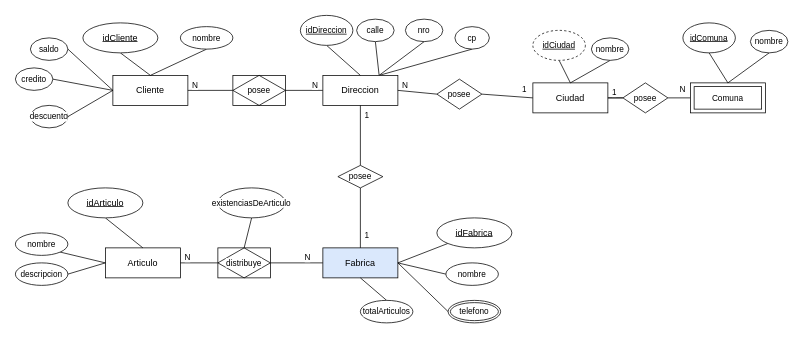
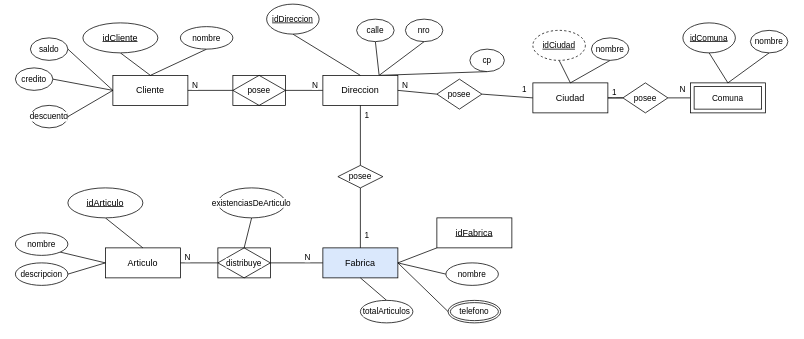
node "idDireccion": moved (327, 30) -> (293, 19)
node "cp": moved (472, 38) -> (487, 60)
node "idFabrica": shape ellipse -> rectangle
